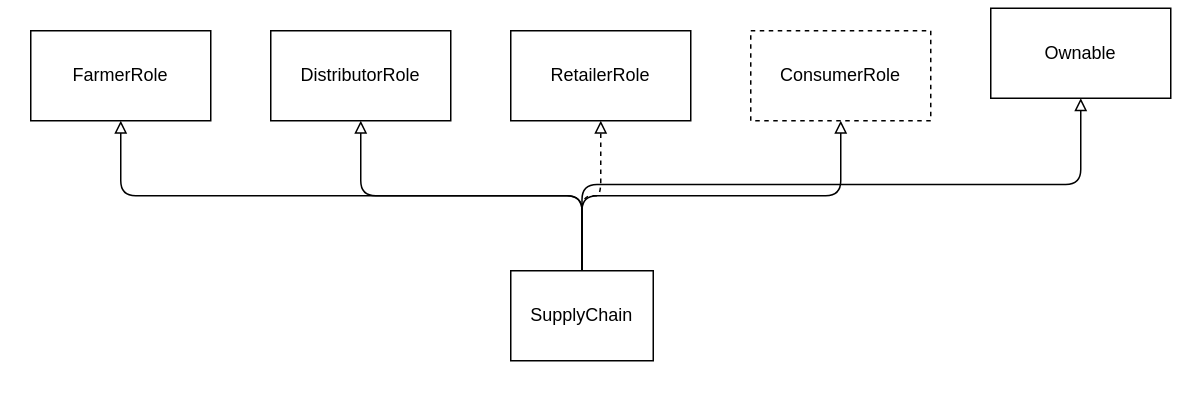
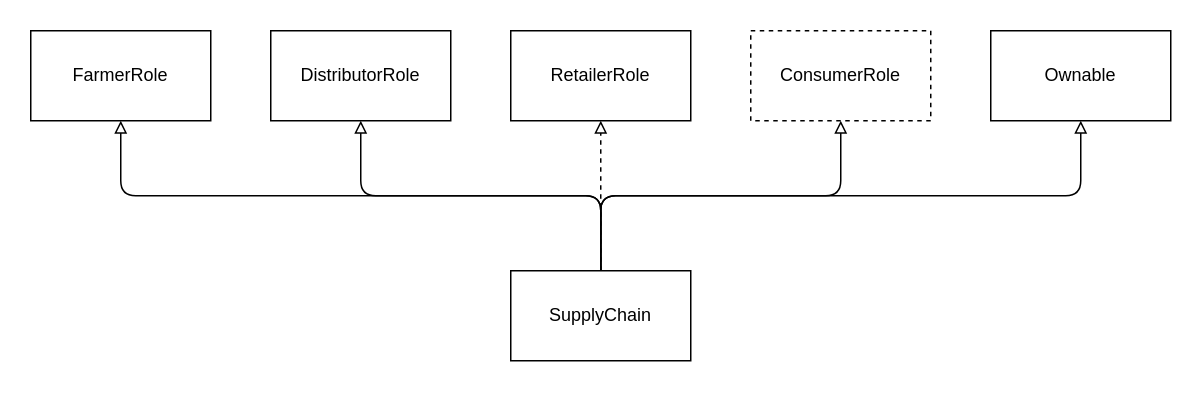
node "Ownable": moved (1081, 53) -> (1081, 76)
node "SupplyChain": size 143x90 -> 180x90
